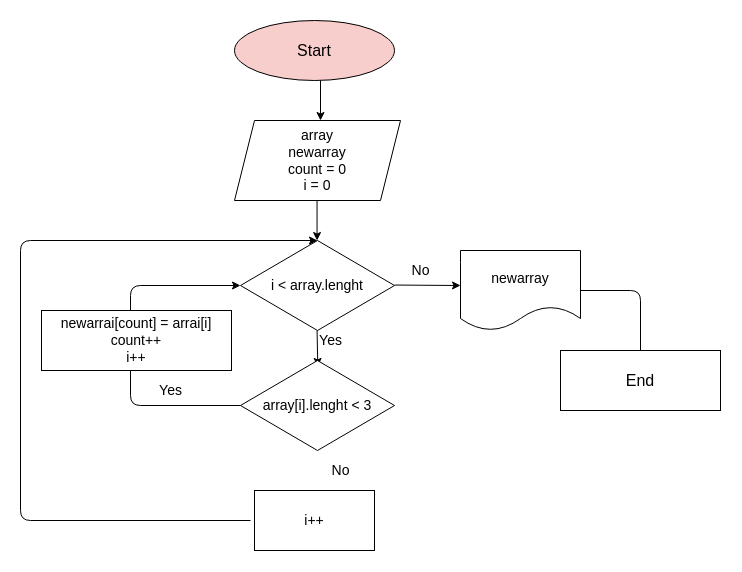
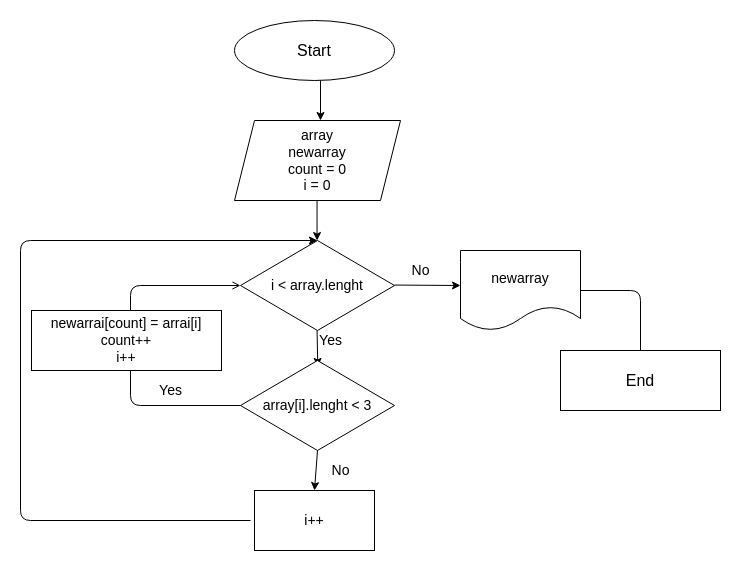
node "Start": fillcolor #f8cecc -> #ffffff
edge "array[i].lenght < 3" -> "i < array.lenght": arrowhead classic -> open
node "newarrai[count] = arrai[i] count++ i++": moved (137, 341) -> (127, 341)
edge "array[i].lenght < 3" -> "i++": added
